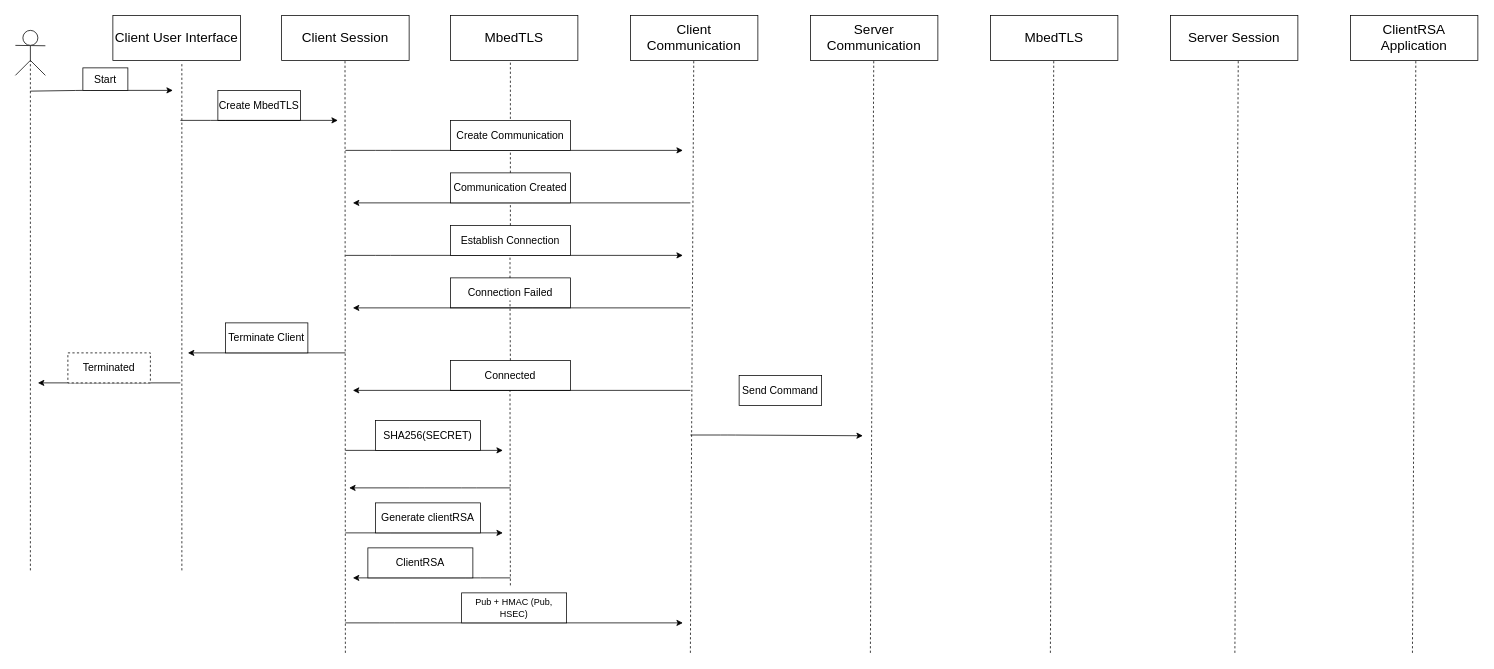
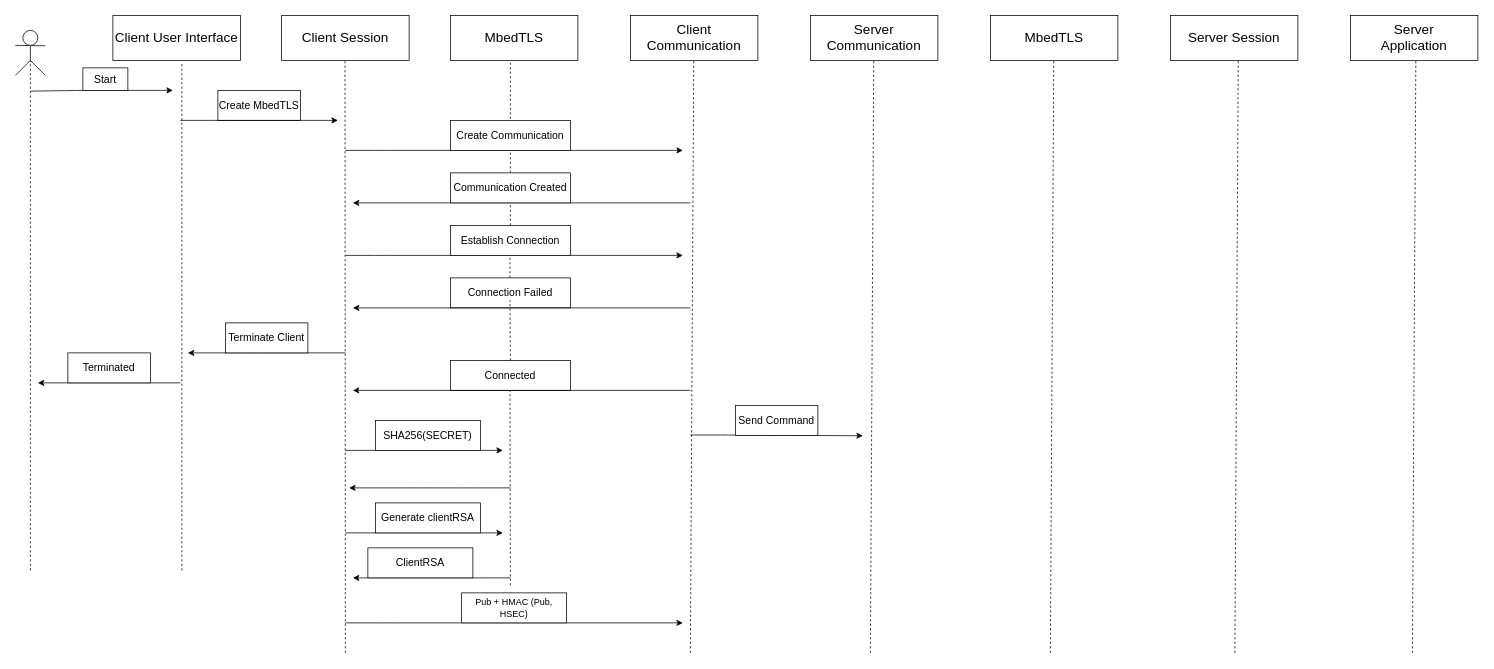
node "ClientRSA Application": label "ClientRSA Application" -> "Server Application"
node "Terminated": style dashed -> solid
node "Send Command": moved (780, 390) -> (777, 420)
